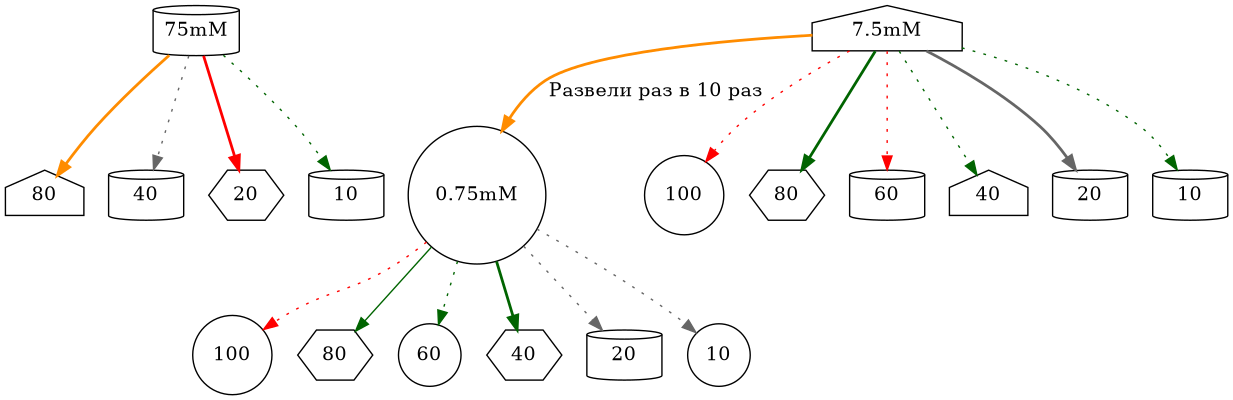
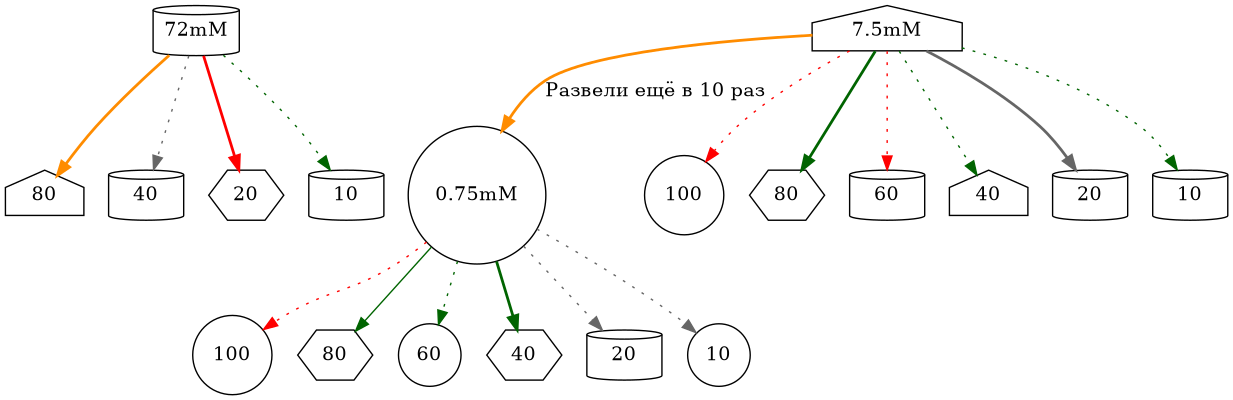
node "75mM": label "75mM" -> "72mM"
edge "7.5mM" -> "0.75mM": label "Развели раз в 10 раз" -> "Развели ещё в 10 раз"
